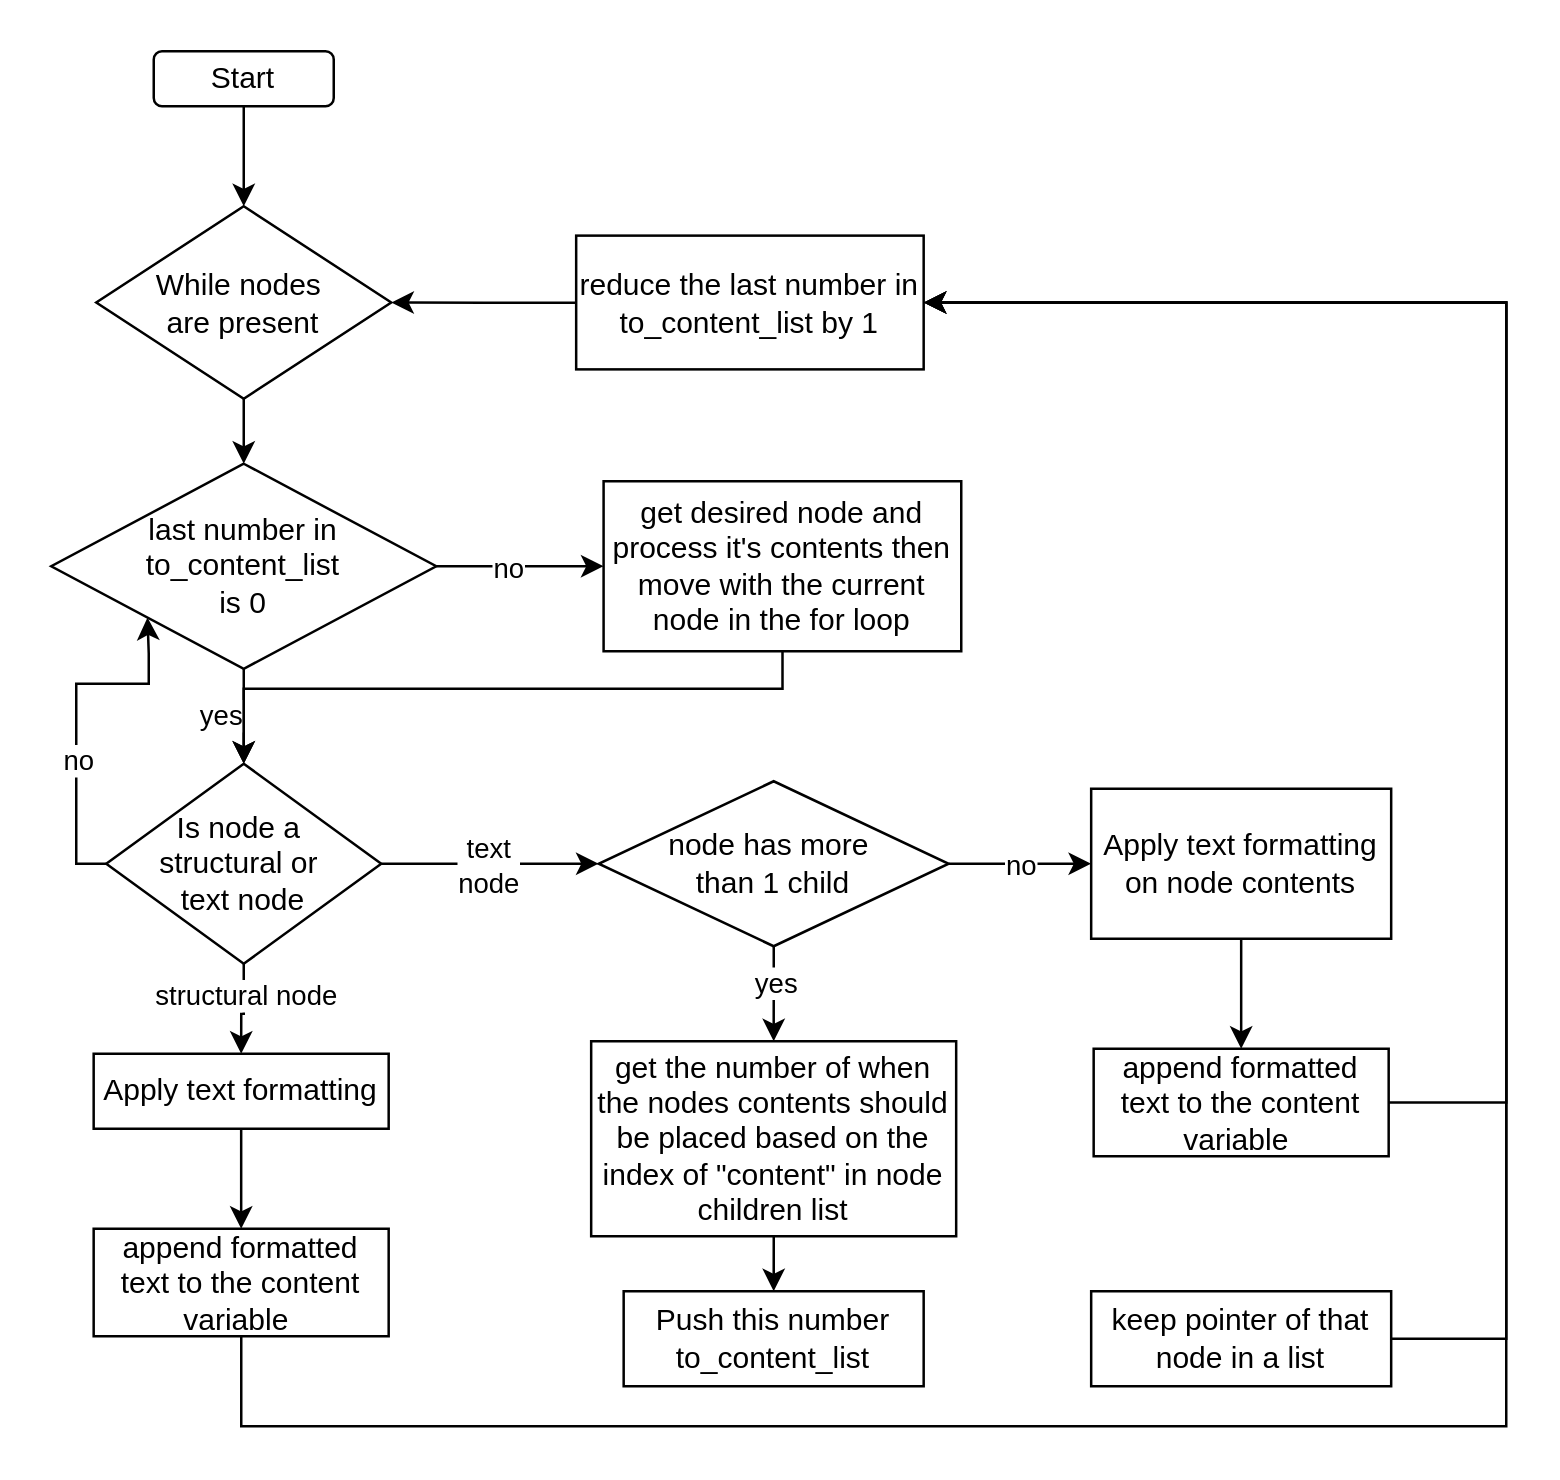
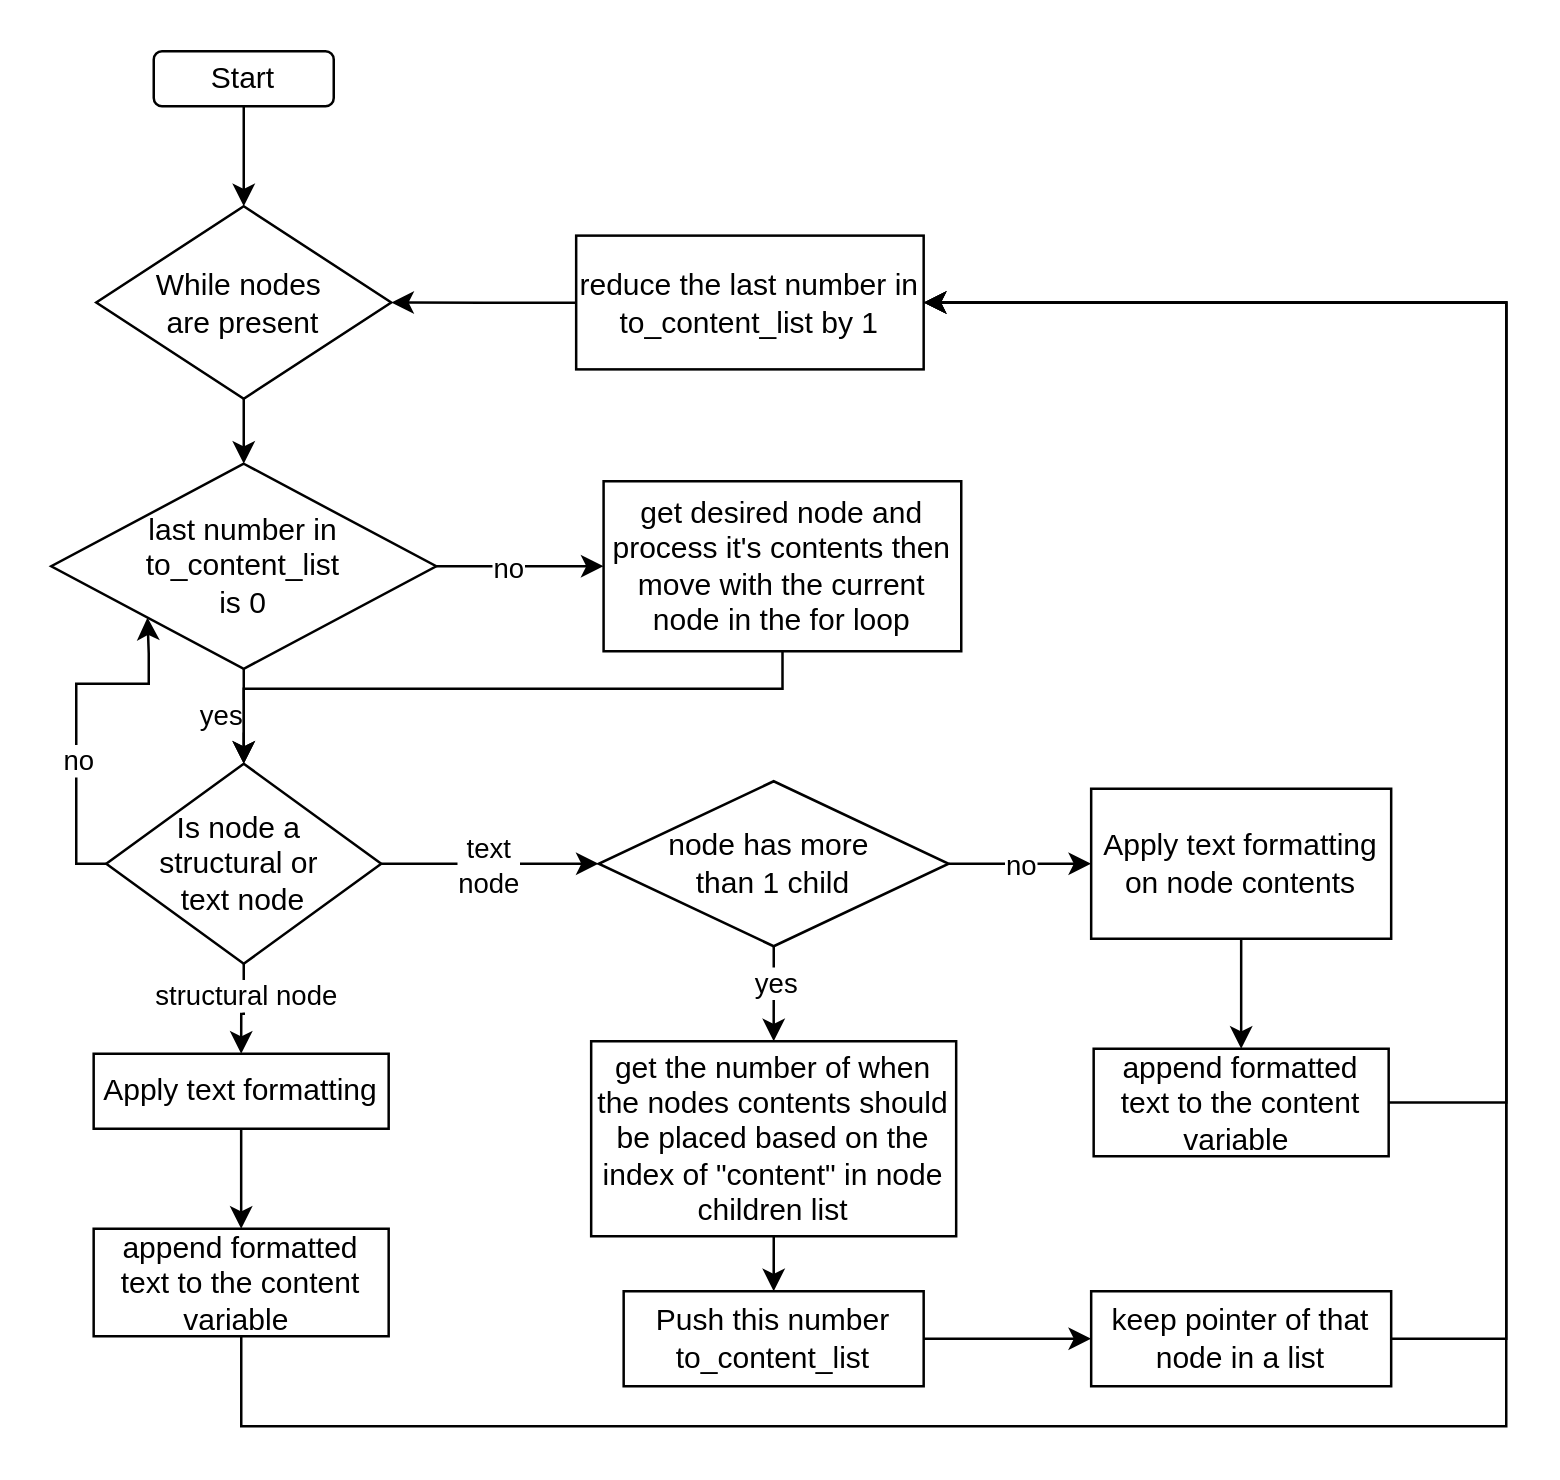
edge "Push this number to_content_list" -> "keep pointer of that node in a list": added
